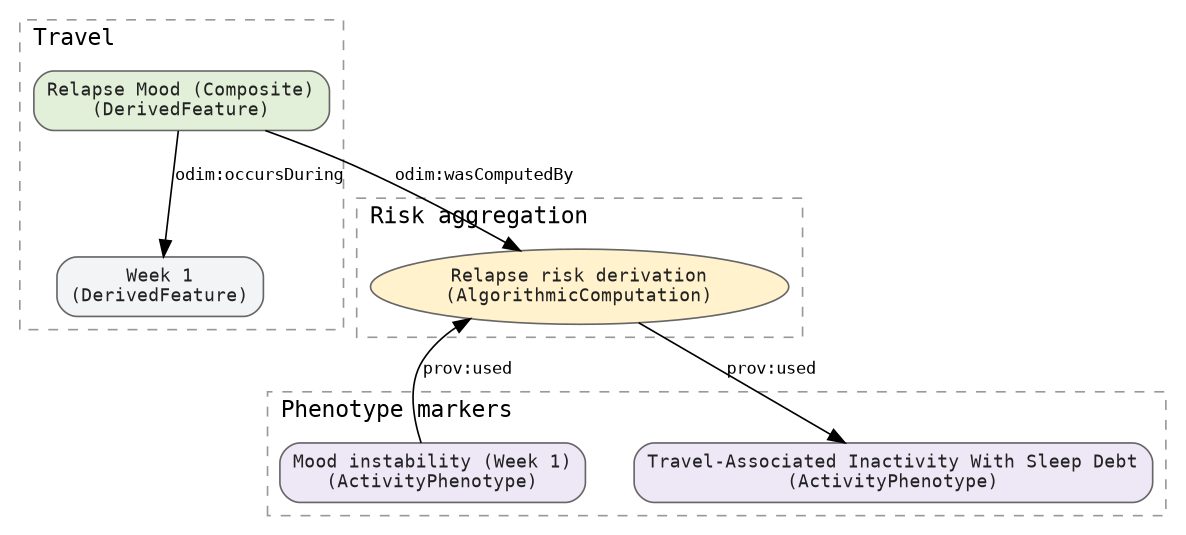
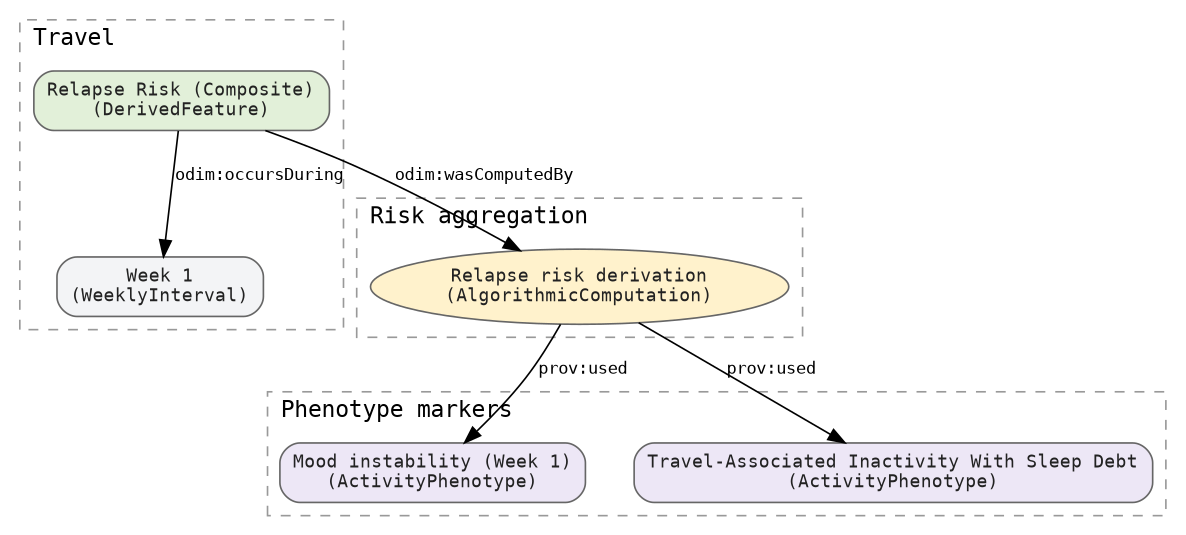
node "Relapse Mood (Composite) (DerivedFeature)": label "Relapse Mood (Composite) (DerivedFeature)" -> "Relapse Risk (Composite) (DerivedFeature)"
node "Week 1 (DerivedFeature)": label "Week 1 (DerivedFeature)" -> "Week 1 (WeeklyInterval)"
edge "Mood instability (Week 1) (ActivityPhenotype)" -> "Relapse risk derivation (AlgorithmicComputation)": reversed
